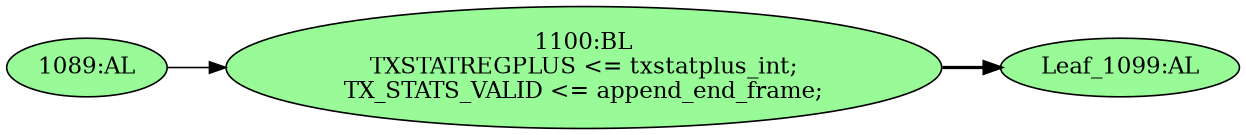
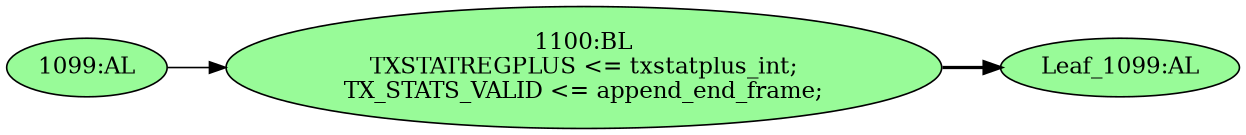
node "1089:AL": label "1089:AL" -> "1099:AL"
